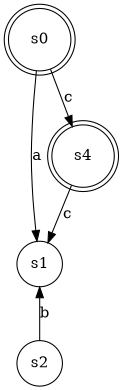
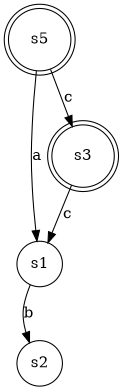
node "s0": label "s0" -> "s5"
node "s4": label "s4" -> "s3"
edge "s2" -> "s1": reversed
